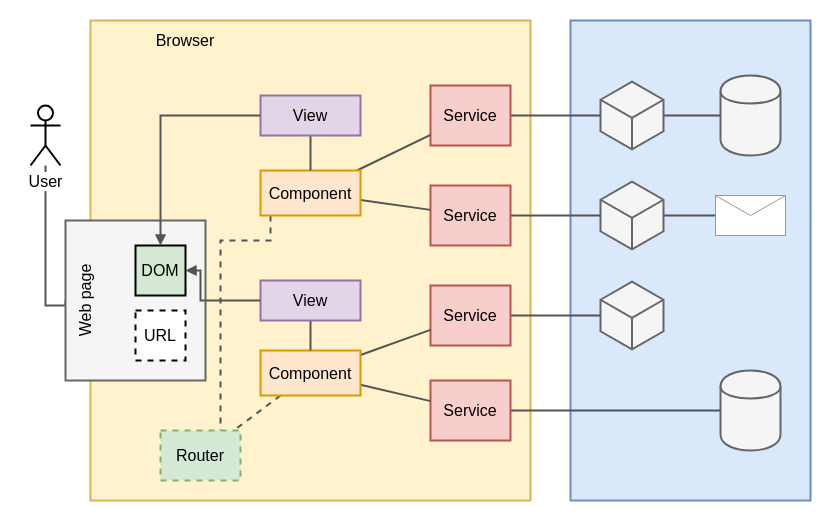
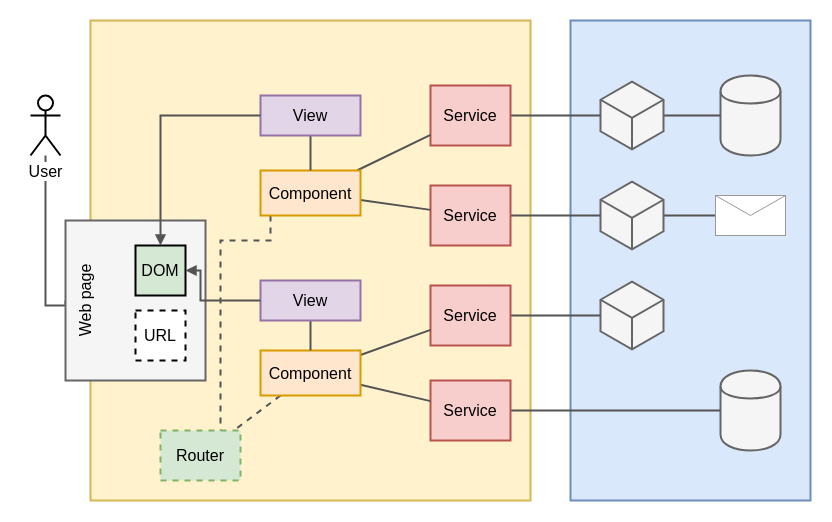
node "Browser": removed
node "User": moved (46, 136) -> (46, 126)
